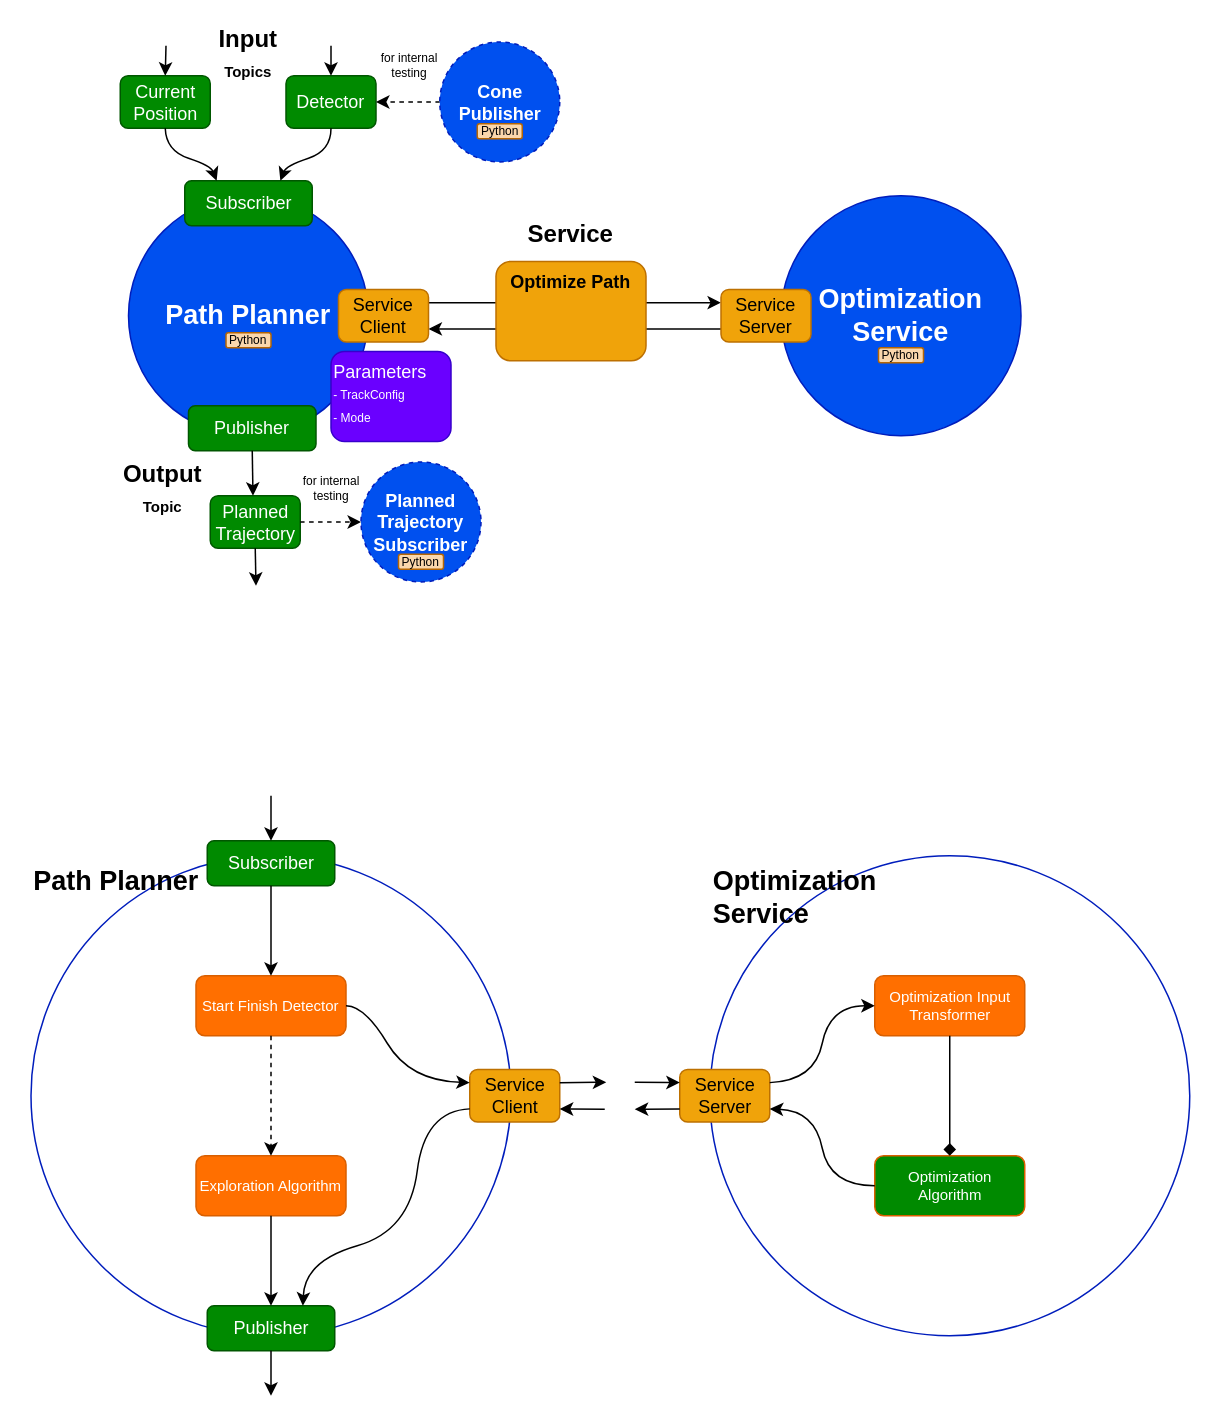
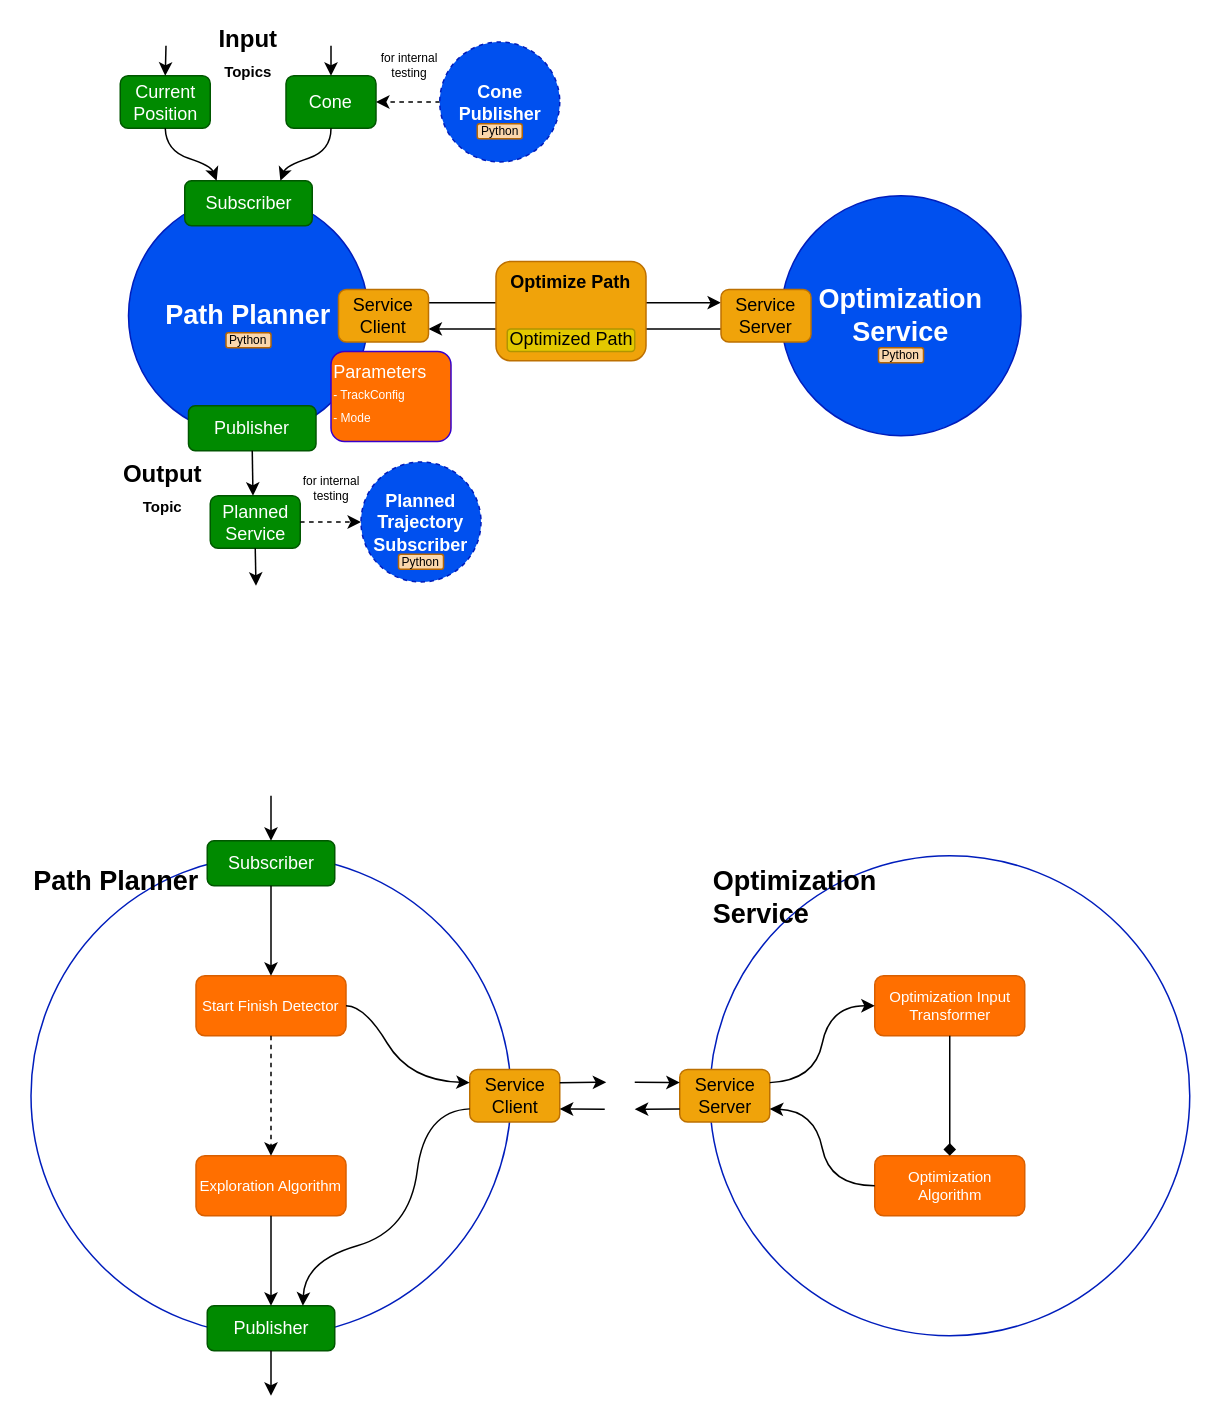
node "Detector": label "Detector" -> "Cone"
node "Service": removed
node "Optimized Path": added
node "Parameters- TrackConfig- Mode": fillcolor #6a00ff -> #ff6f00
node "Planned Trajectory": label "Planned Trajectory" -> "Planned Service"
node "Optimization Algorithm": fillcolor #008a00 -> #ff6f00
